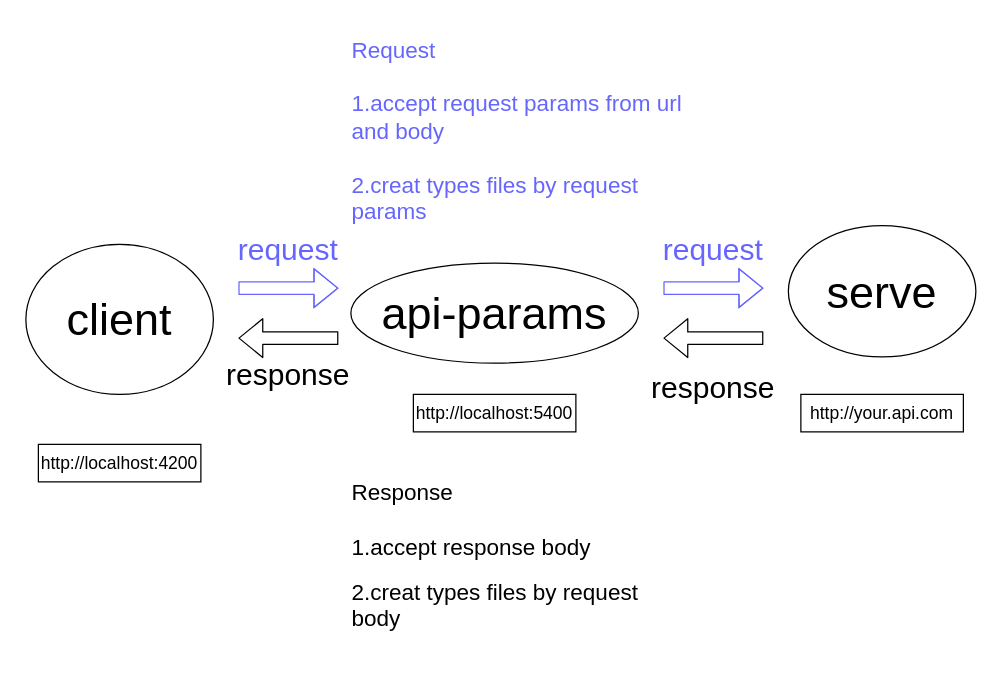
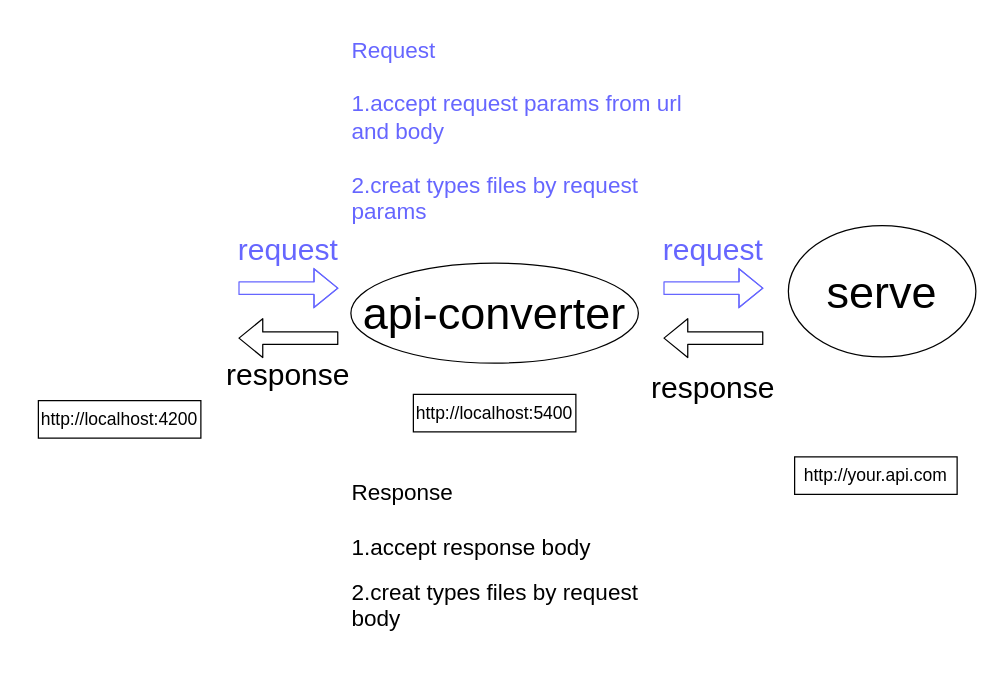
node "api-params": label "api-params" -> "api-converter"
node "client": removed
node "http://your.api.com": moved (882, 413) -> (876, 476)
node "http://localhost:4200": moved (119, 463) -> (119, 419)
